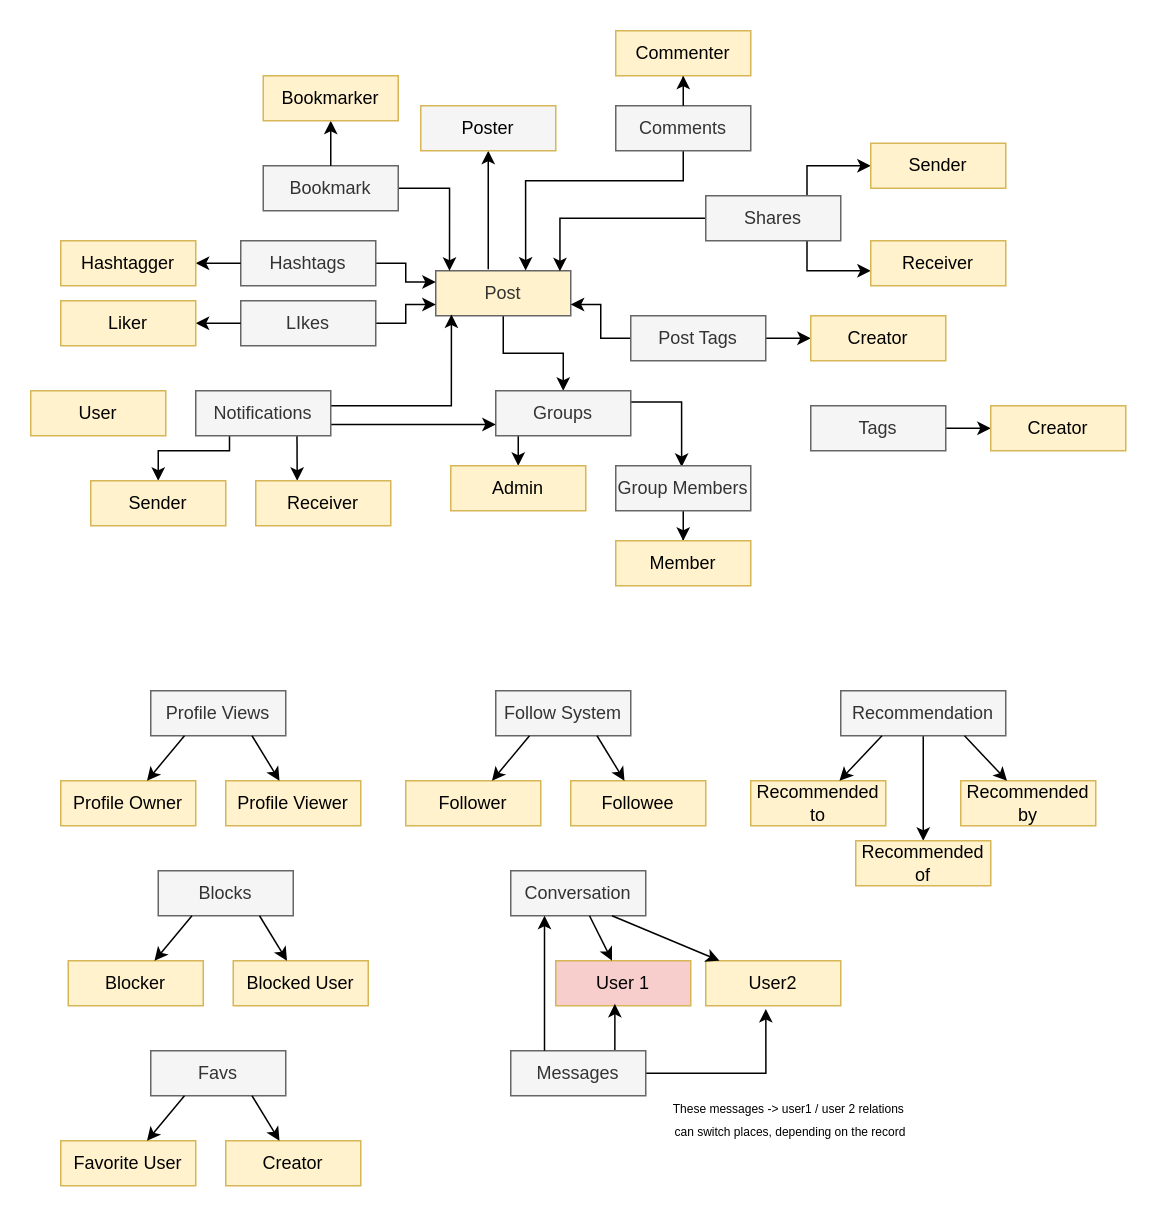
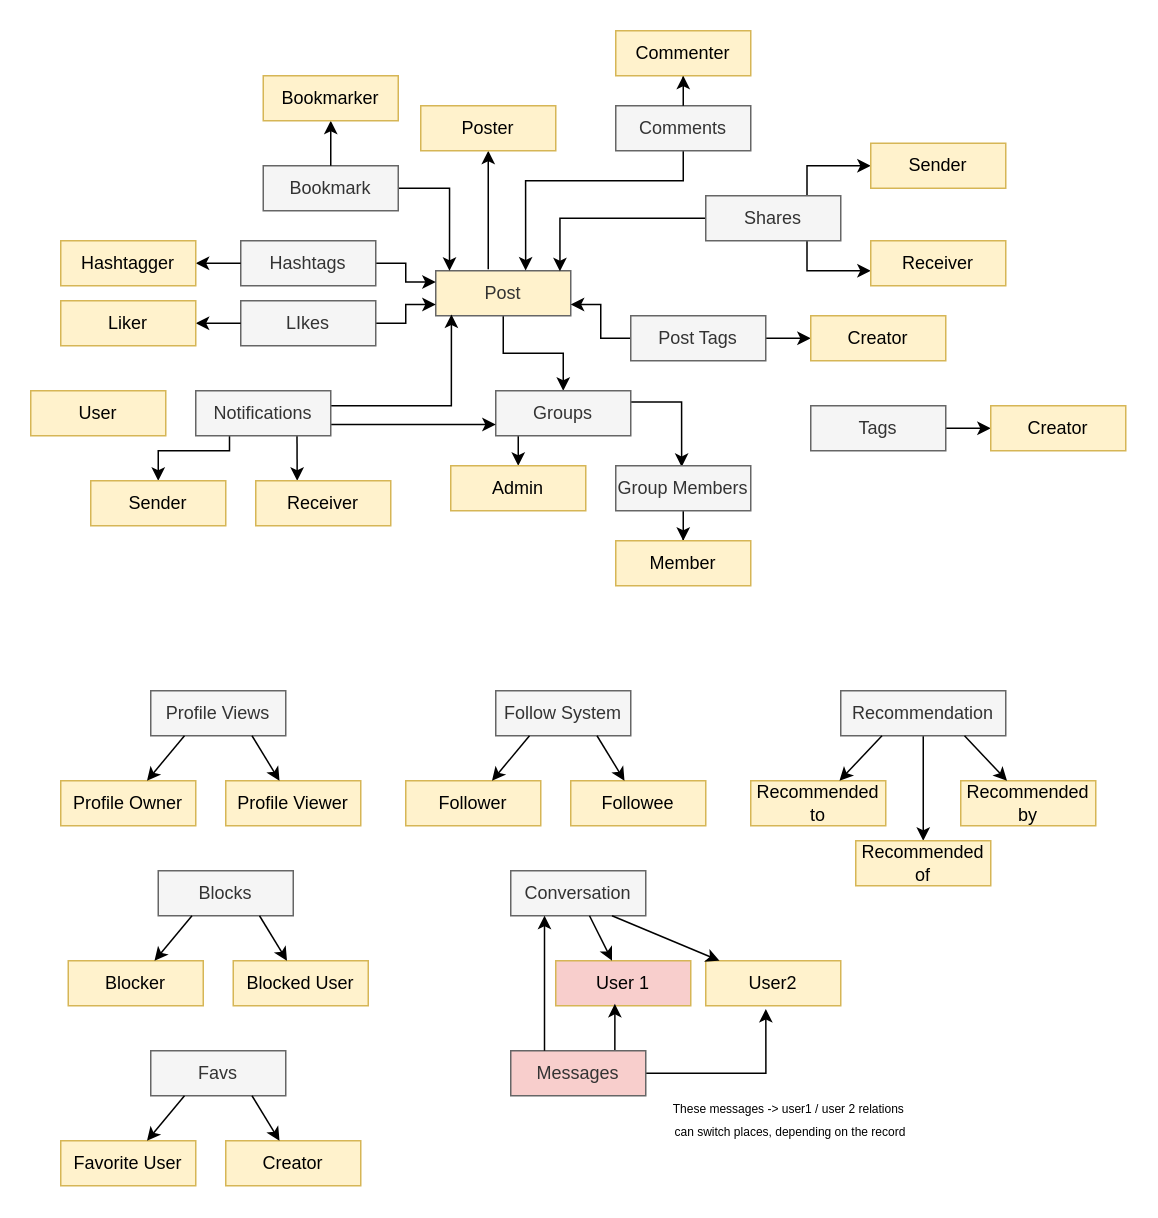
node "Poster": fillcolor #f5f5f5 -> #fff2cc
node "Messages": fillcolor #f5f5f5 -> #f8cecc
